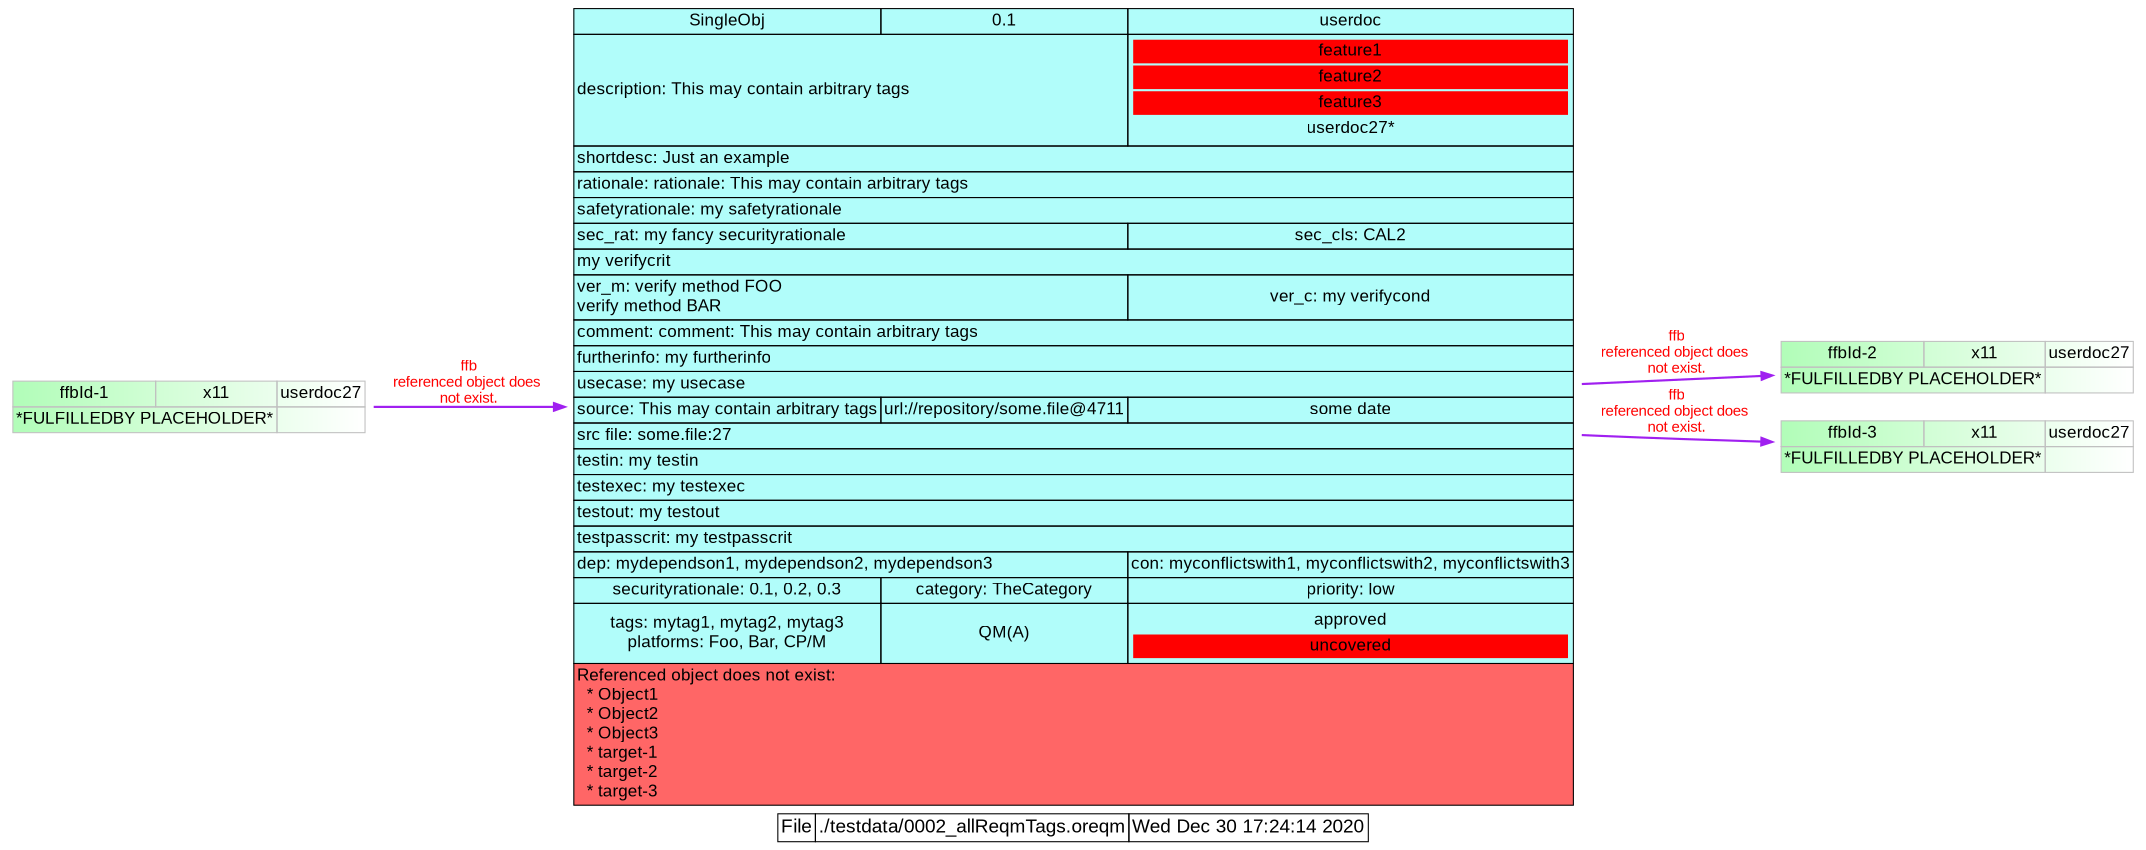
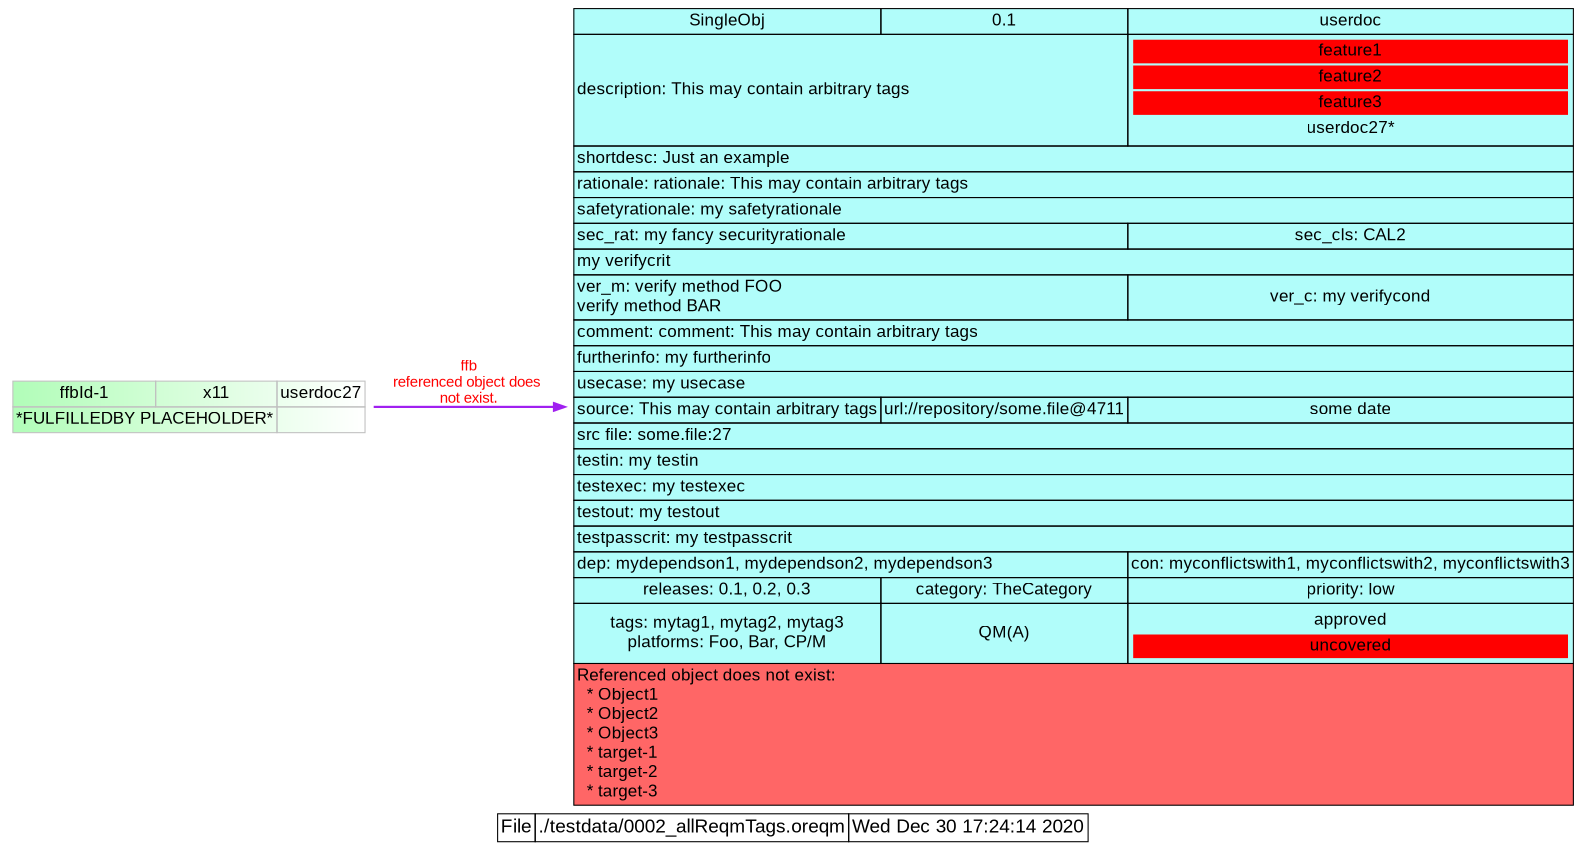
node "ffbId-2": removed
node "ffbId-3": removed
node "SingleObj": text "securityrationale: 0.1, 0.2, 0.3" -> "releases: 0.1, 0.2, 0.3"
